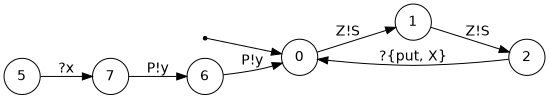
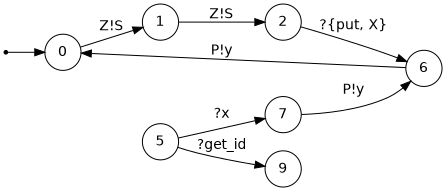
edge "2" -> "0": now "2" -> "6"
node "9": added
